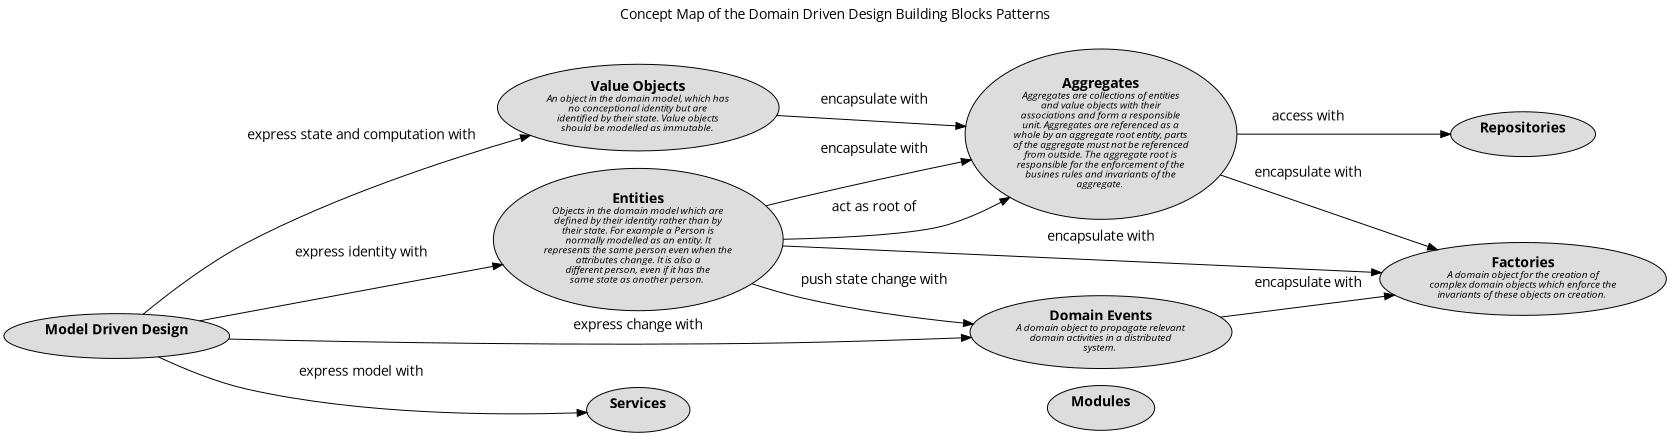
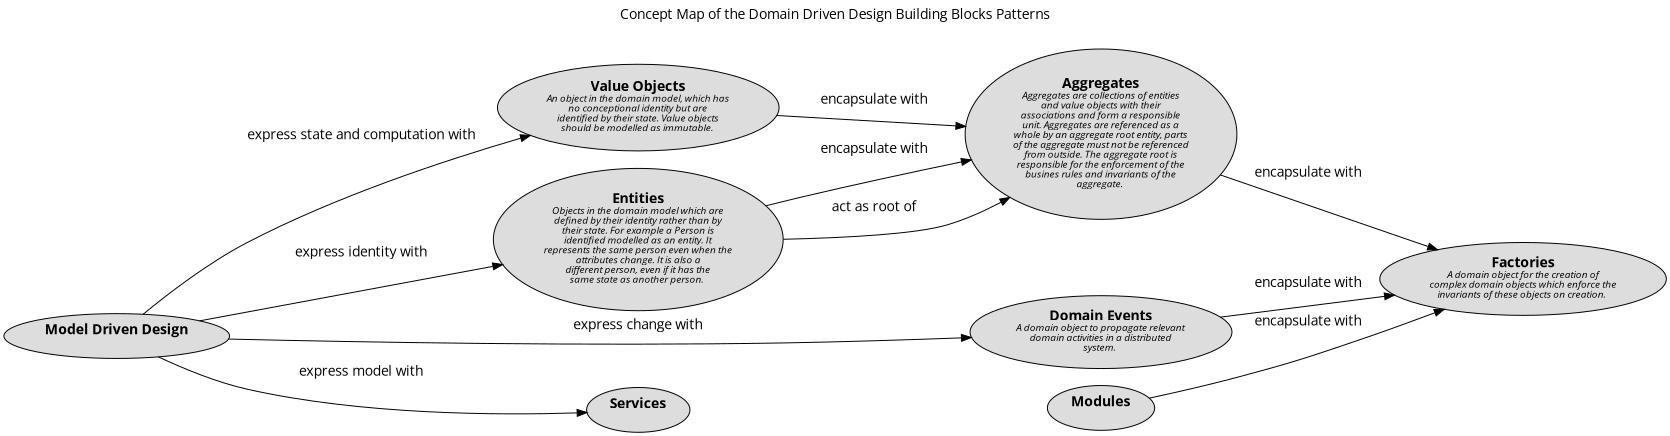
node "Repositories": removed
node "Entities": text "normally modelled as an entity. It" -> "identified modelled as an entity. It"
edge "Entities" -> "Factories": now "Modules" -> "Factories"
edge "Entities" -> "Domain Events": removed, label "push state change with"
